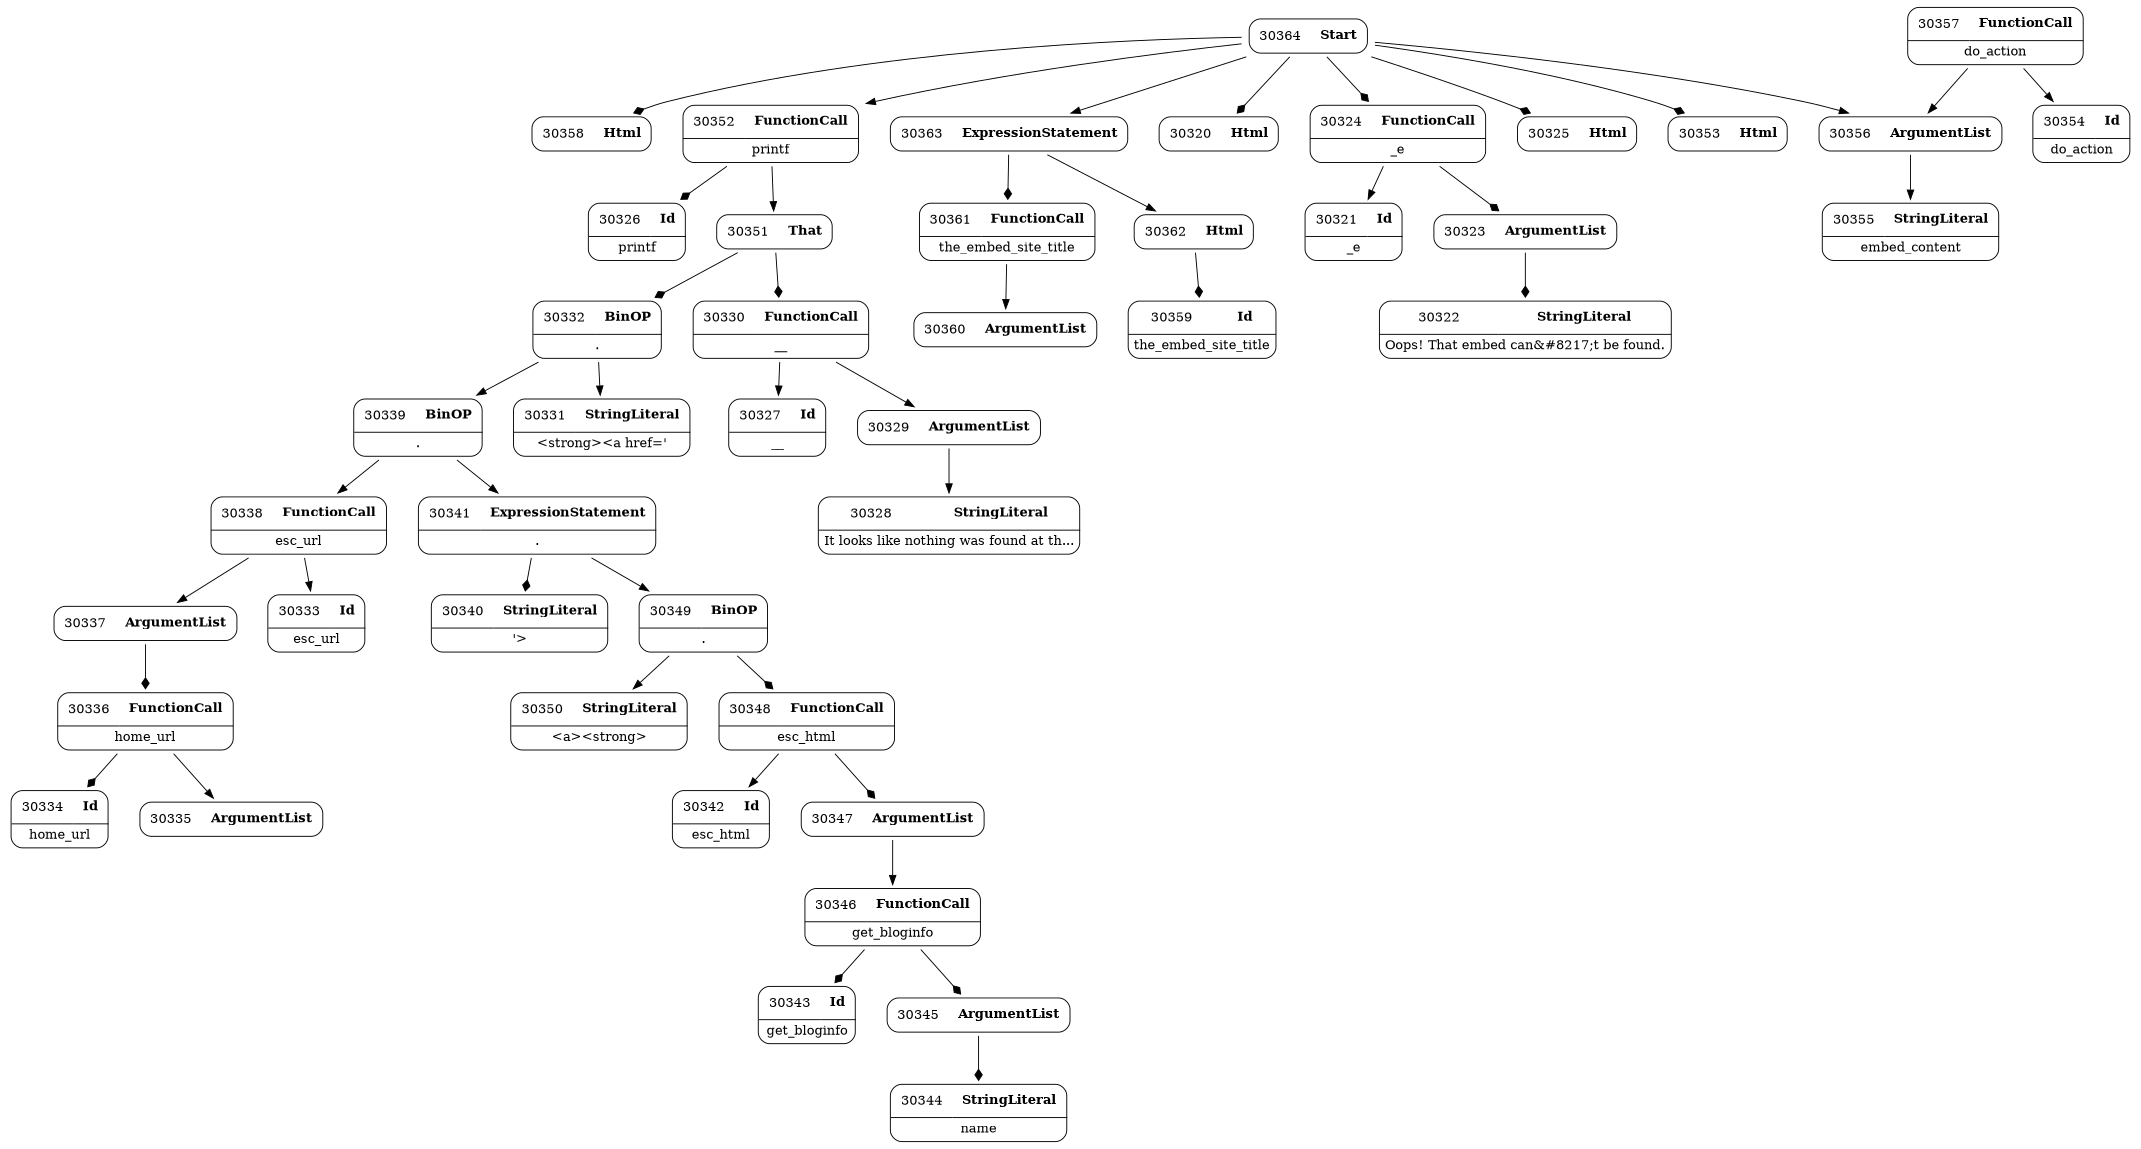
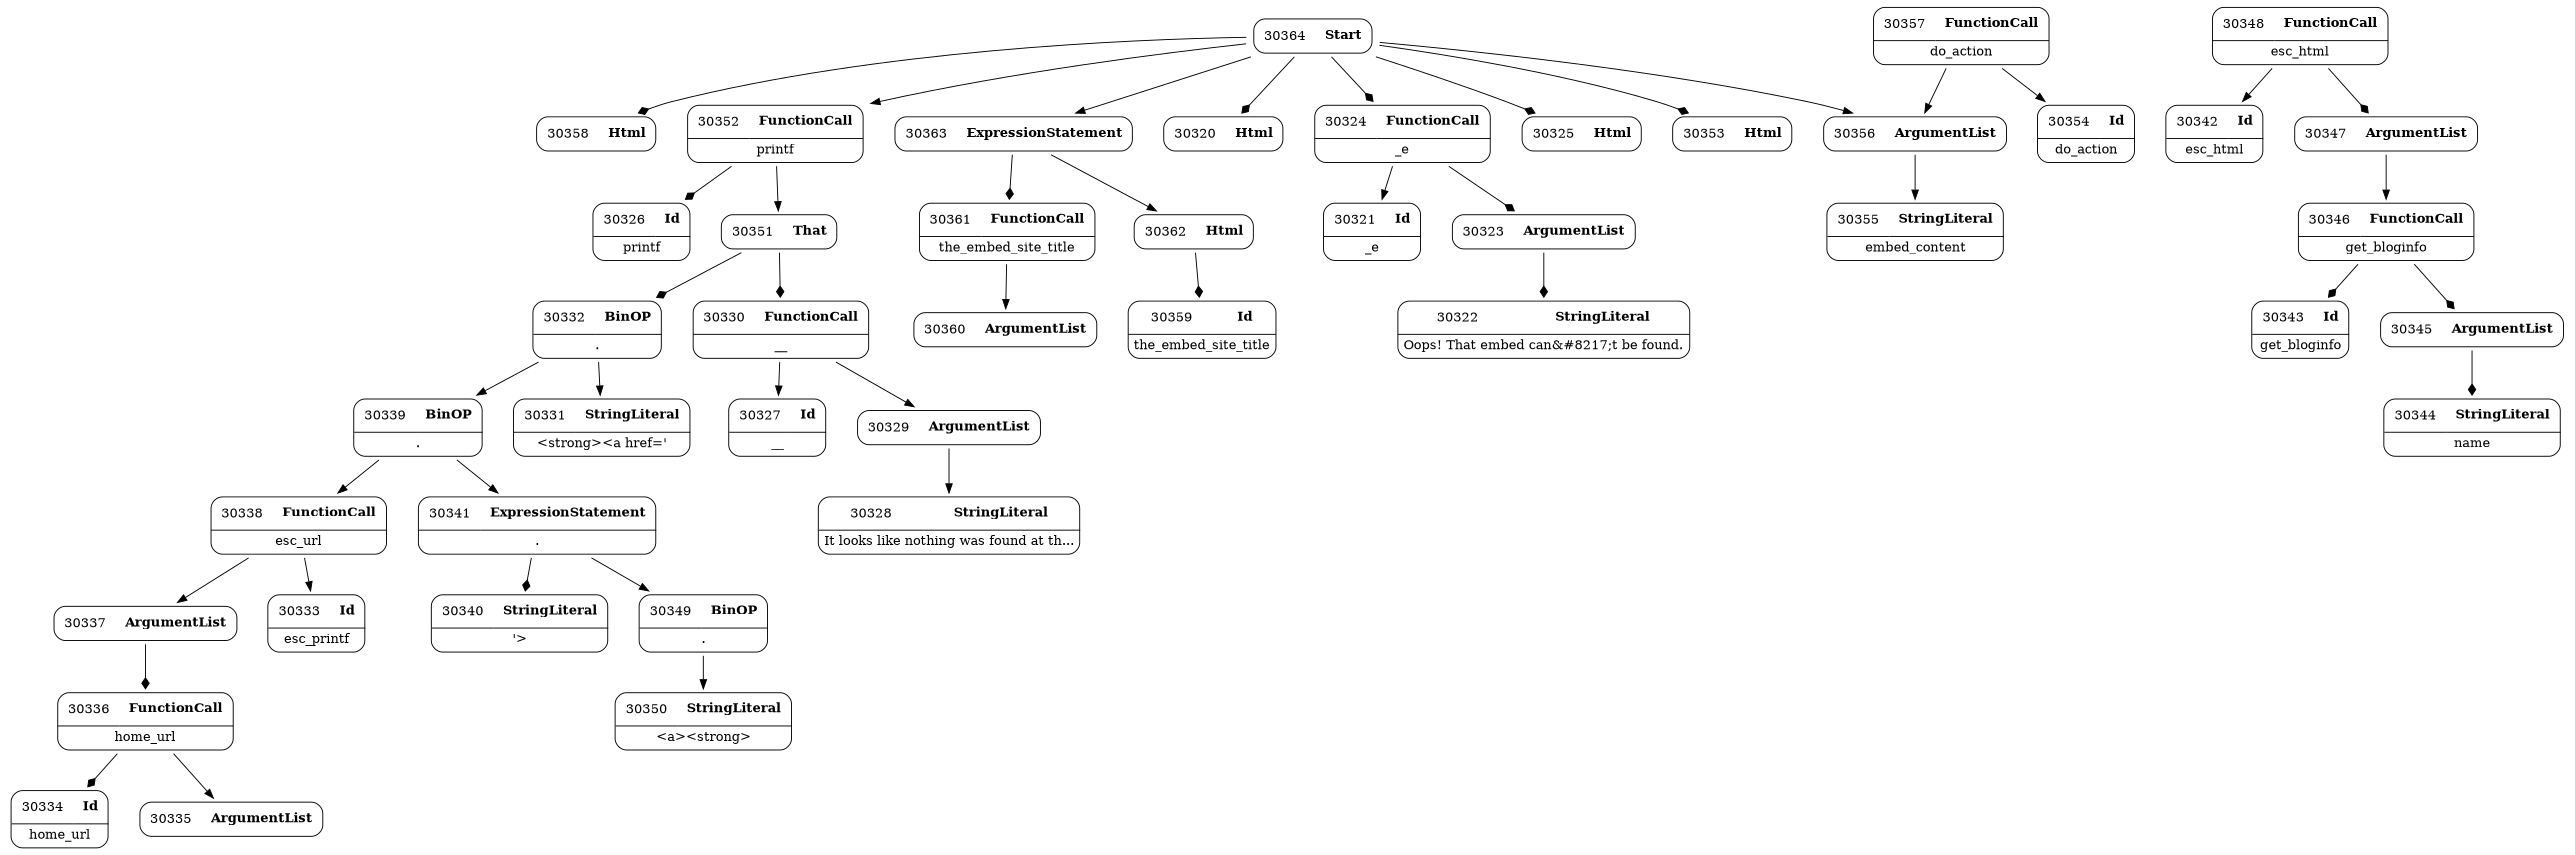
node "30333": text "esc_url" -> "esc_printf"
edge "30349" -> "30348": removed
